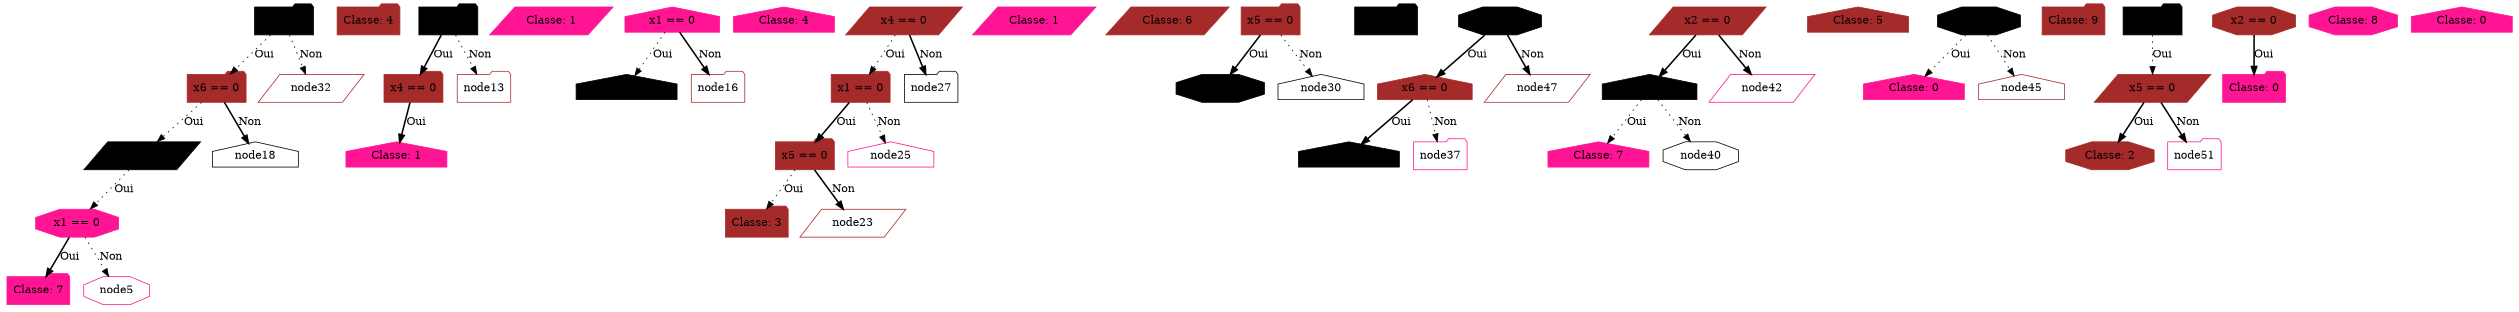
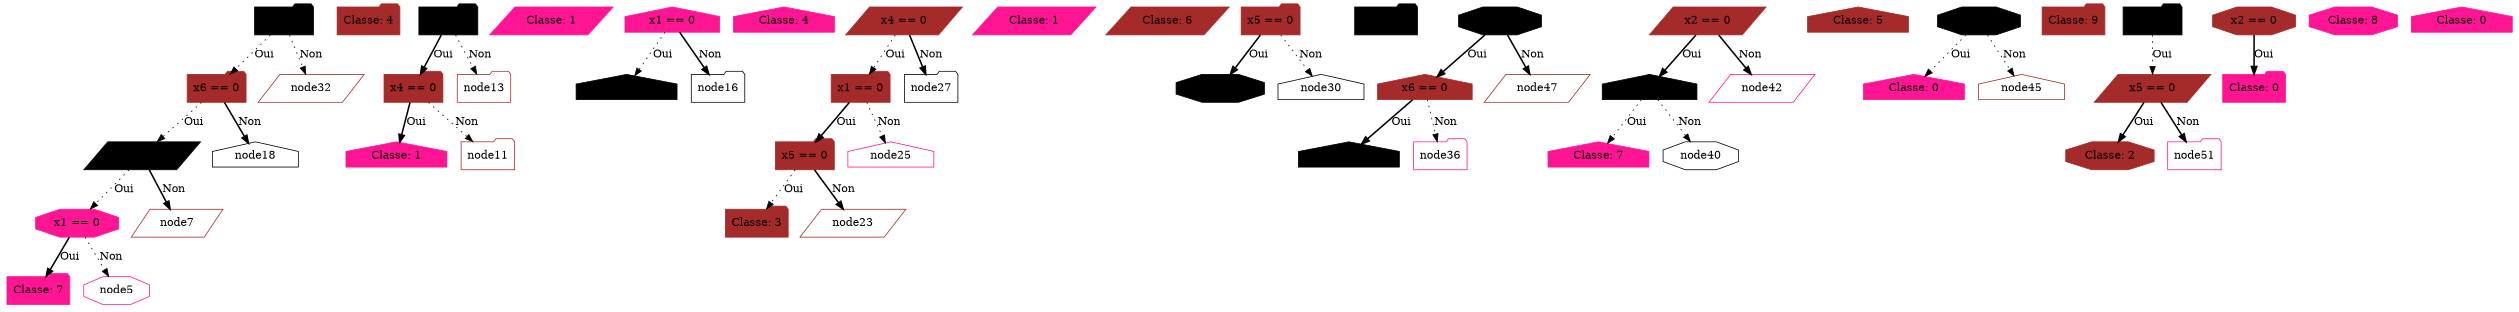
node "node16": color brown -> black
node "node11": added
node "node37": label "node37" -> "node36"
node "node7": added
